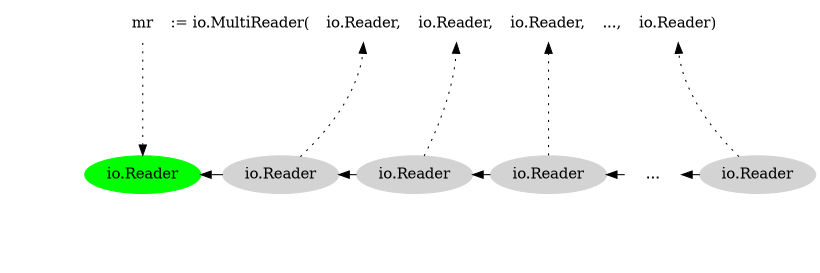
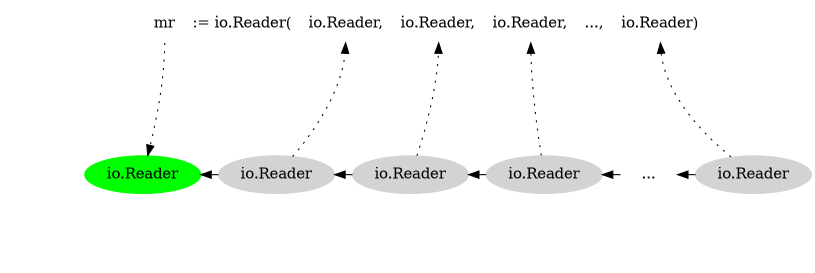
node "mr": text ":= io.MultiReader(" -> ":= io.Reader("
